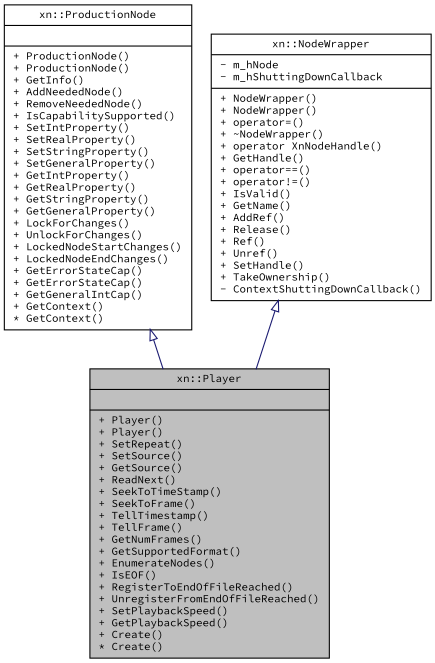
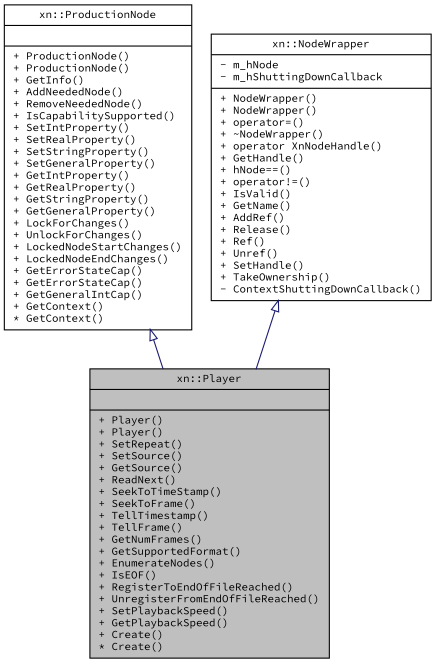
node "xn::NodeWrapper": text "+ operator==()" -> "+ hNode==()"
